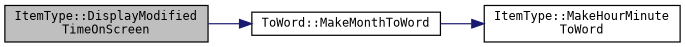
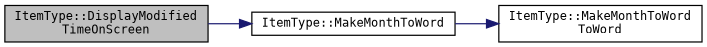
node "ToWord::MakeMonthToWord": label "ToWord::MakeMonthToWord" -> "ItemType::MakeMonthToWord"
node "ItemType::MakeHourMinute ToWord": label "ItemType::MakeHourMinute ToWord" -> "ItemType::MakeMonthToWord ToWord"
